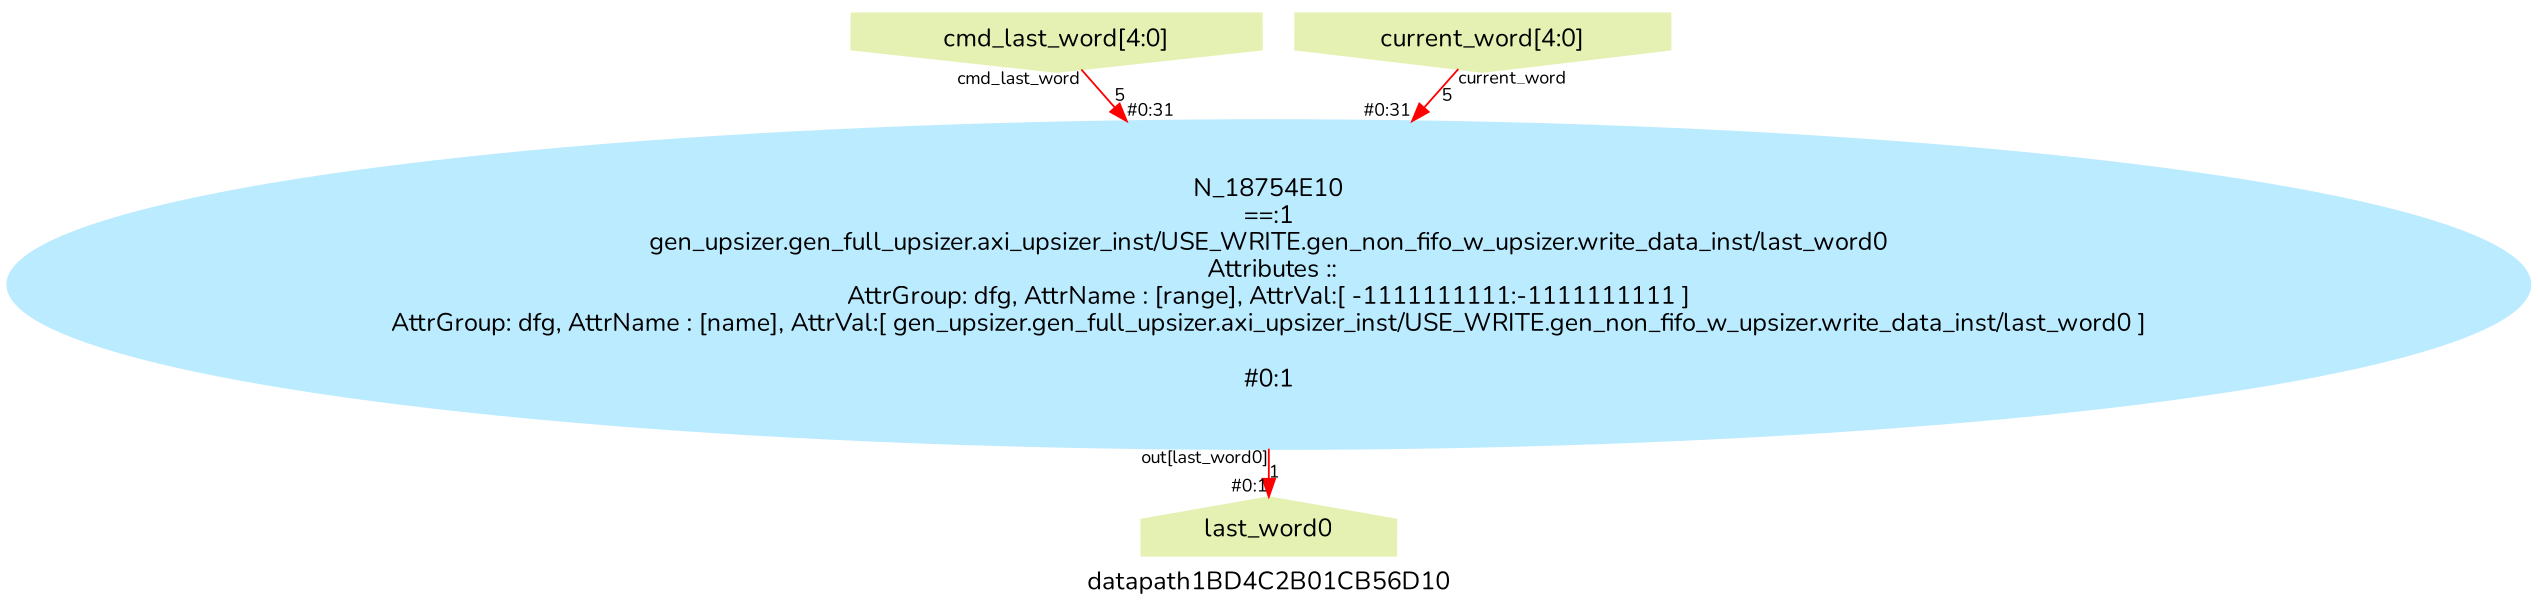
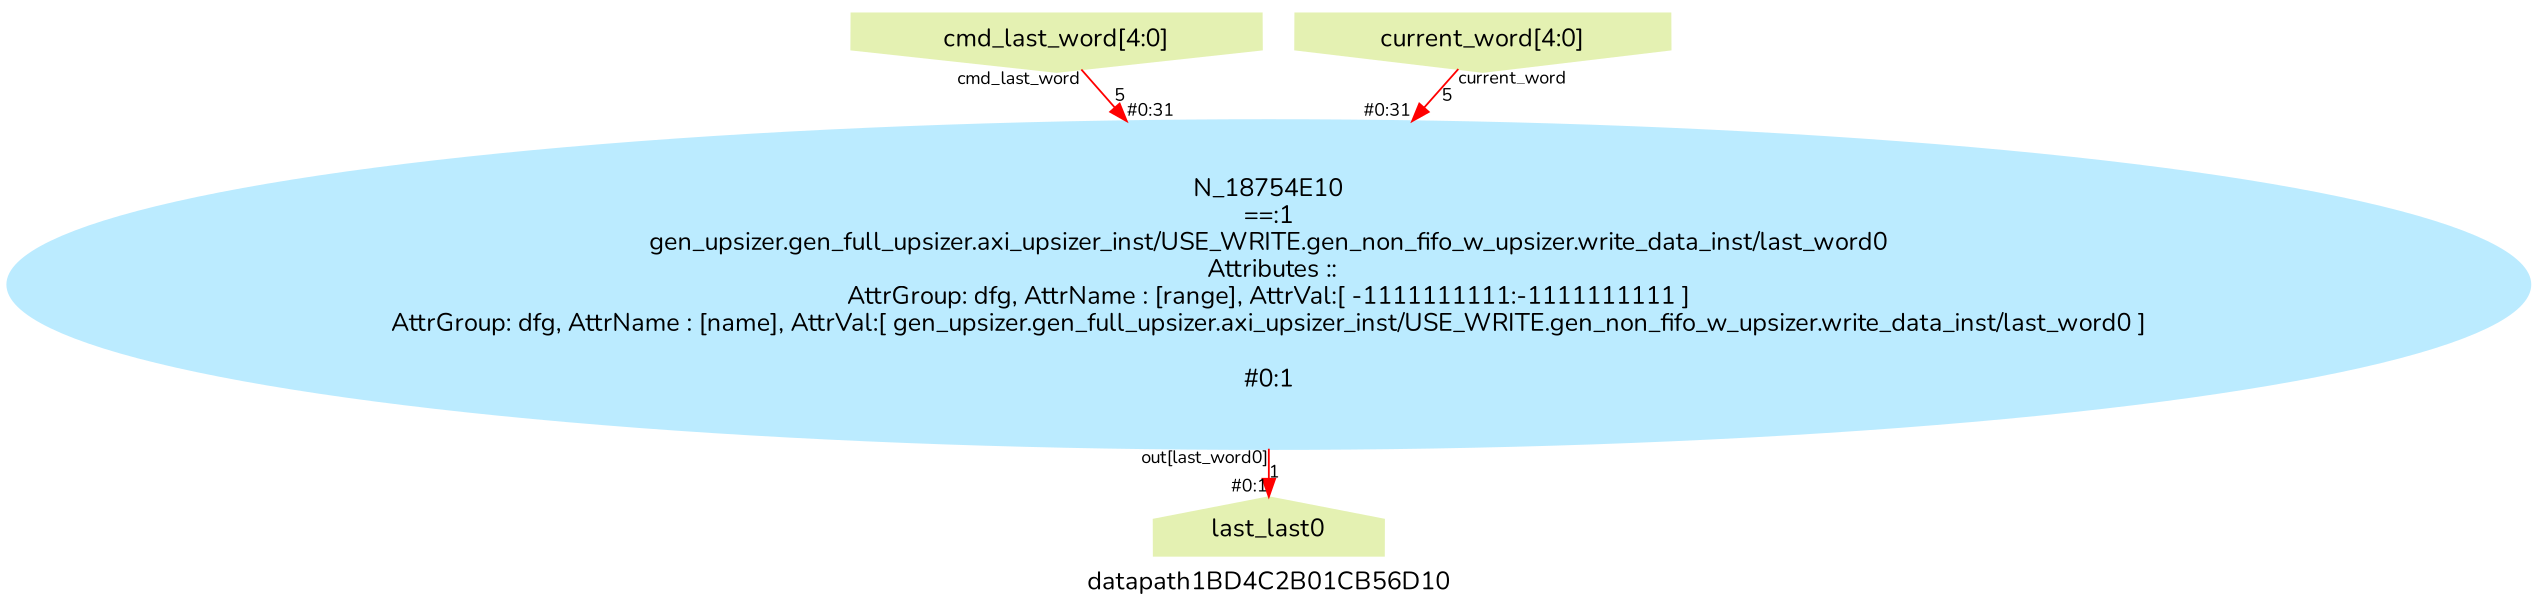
node "last_word0": label "last_word0" -> "last_last0"
